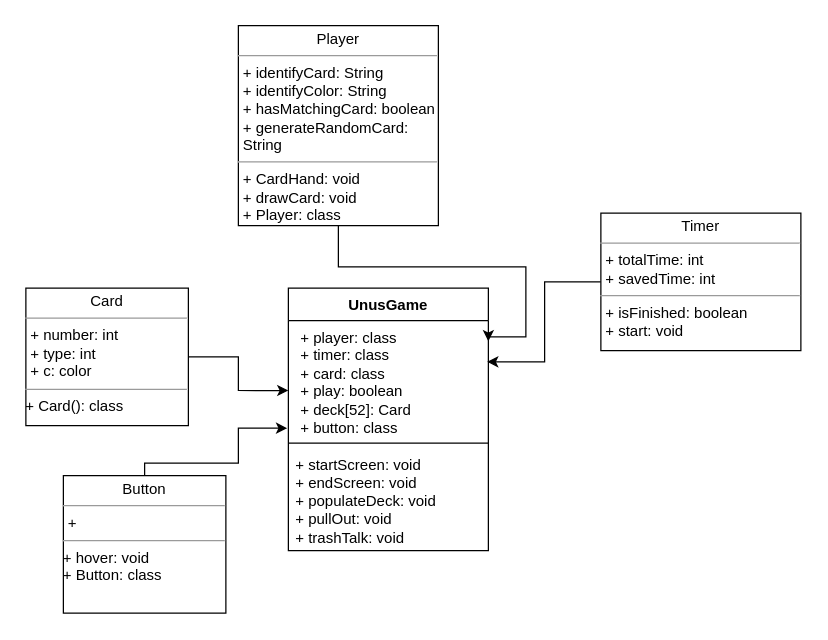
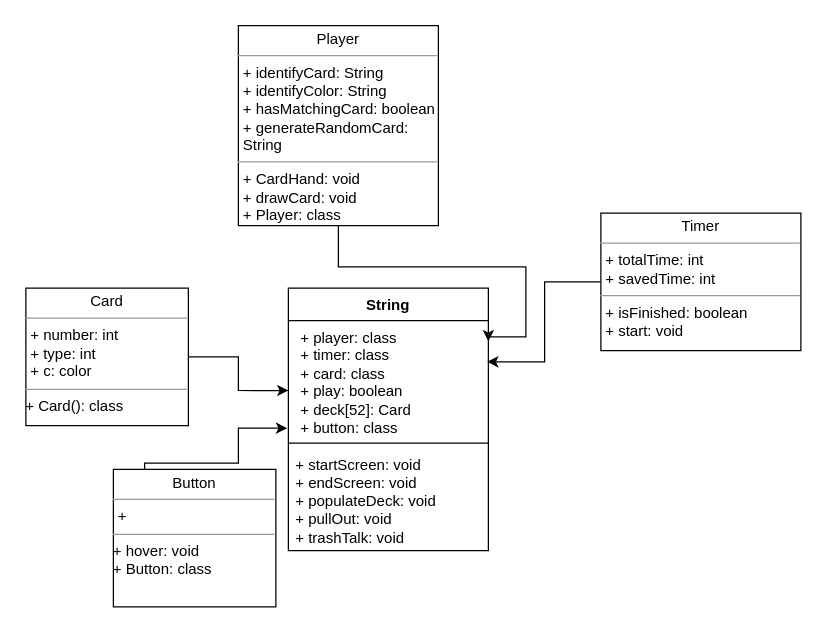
node "UnusGame": label "UnusGame" -> "String"
node "Button + + hover: void + Button: class": moved (144, 544) -> (194, 538)
